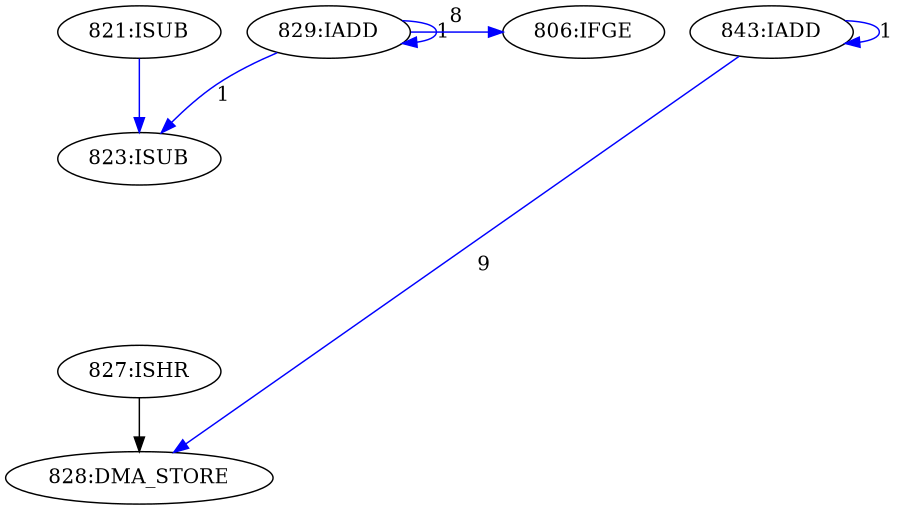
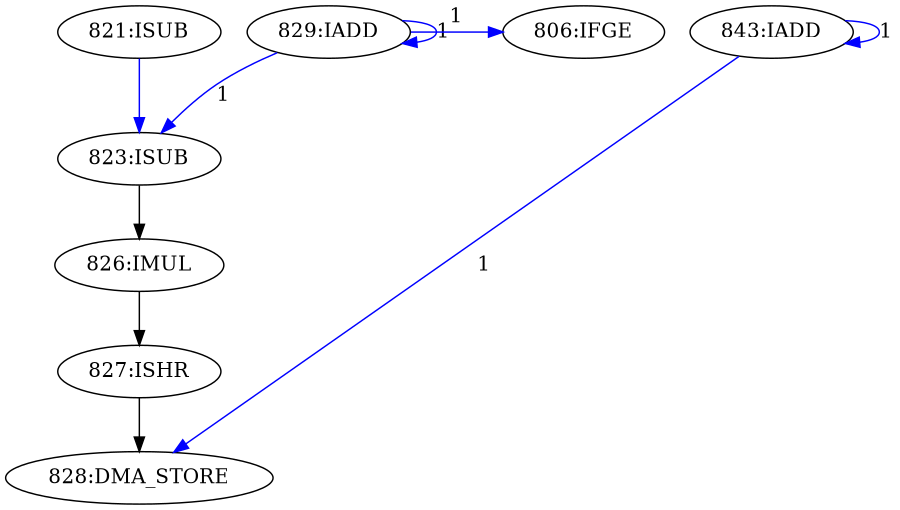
edge "829:IADD" -> "806:IFGE": label "8" -> "1"
node "826:IMUL": added
edge "843:IADD" -> "828:DMA_STORE": label "9" -> "1"
